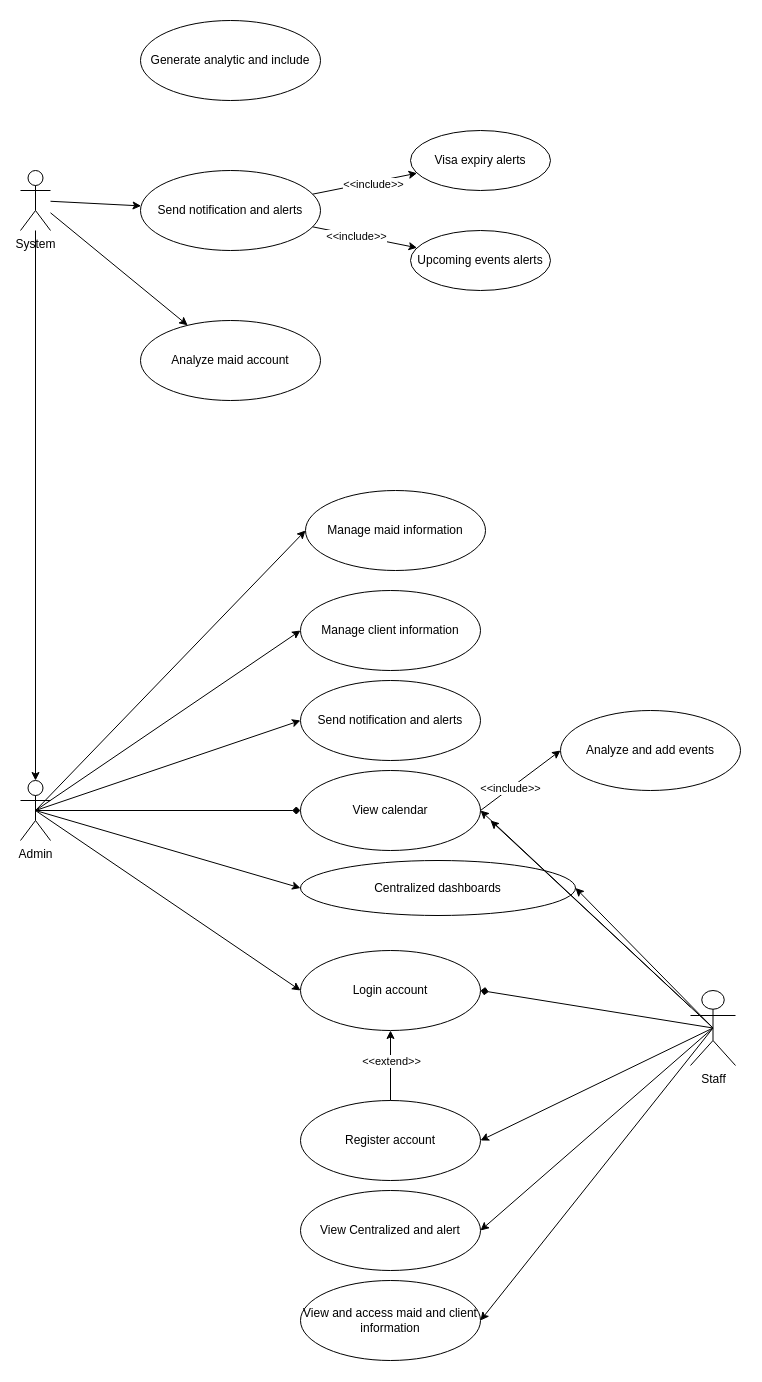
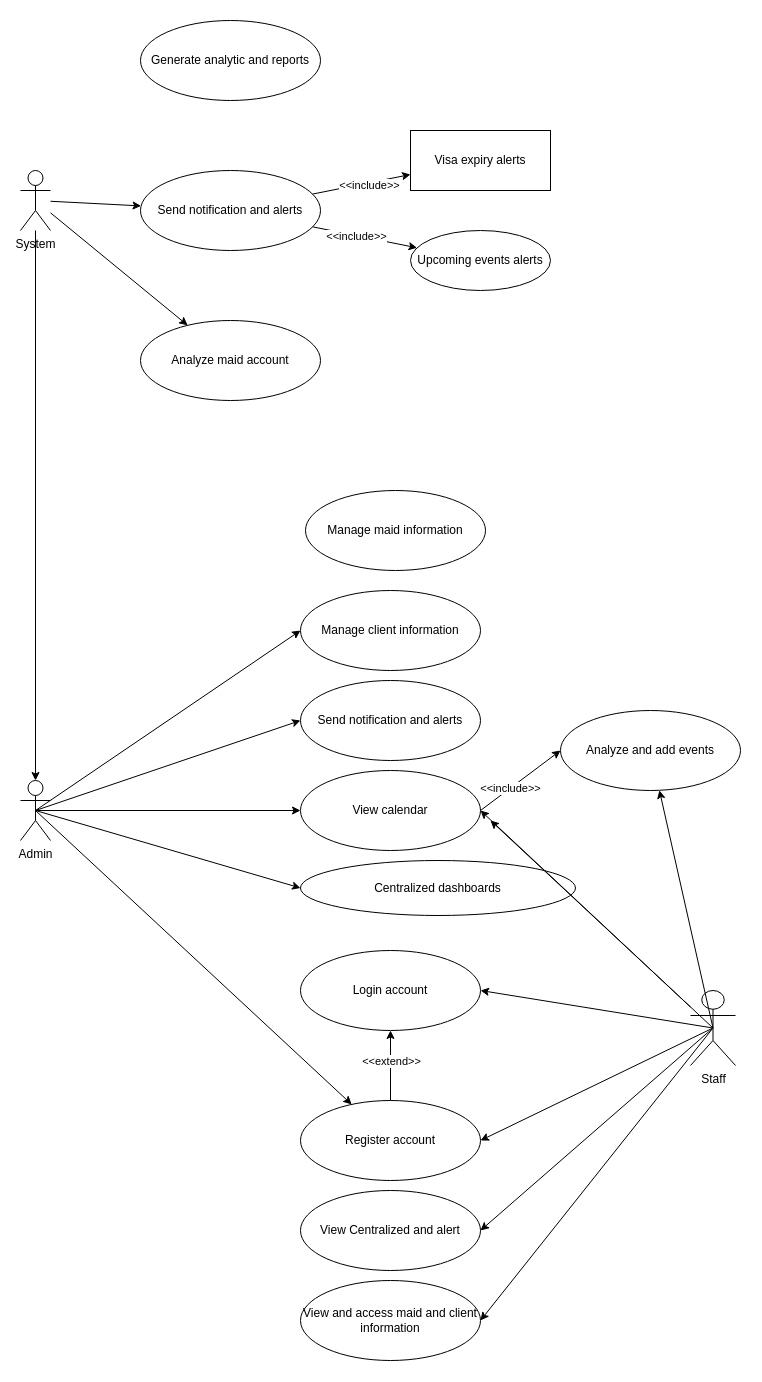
node "Generate analytic and include": label "Generate analytic and include" -> "Generate analytic and reports"
node "Visa expiry alerts": shape ellipse -> rectangle
edge "Admin" -> "Manage maid information": now "Admin" -> "Register account"
edge "Admin" -> "View calendar": arrowhead diamond -> classic
edge "Admin" -> "Login account": removed
edge "Staff" -> "Centralized dashboards": now "Staff" -> "Analyze and add events"
edge "Staff" -> "Login account": arrowhead diamond -> classic
